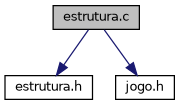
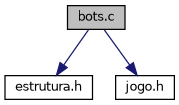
node "estrutura.c": label "estrutura.c" -> "bots.c"
